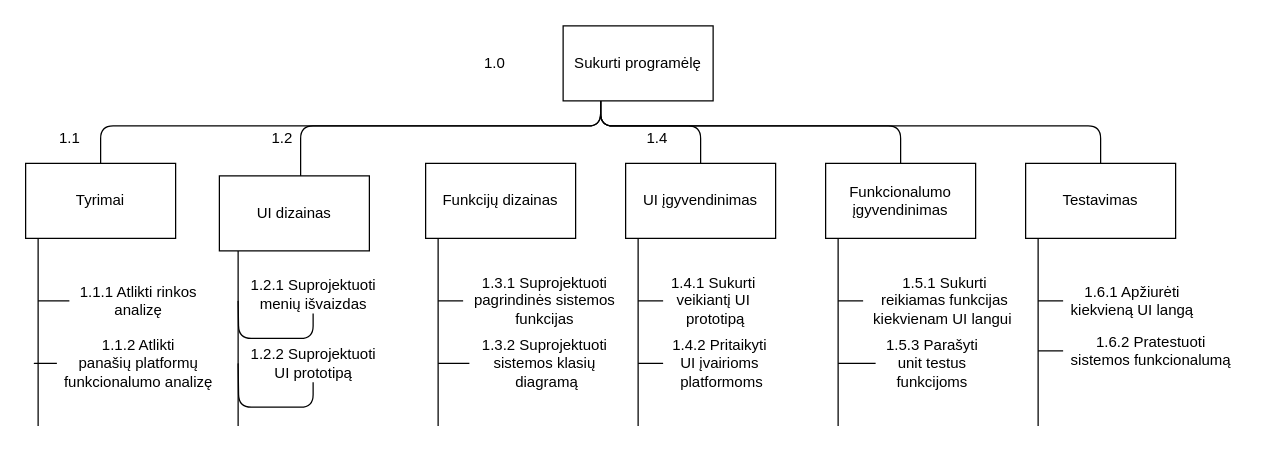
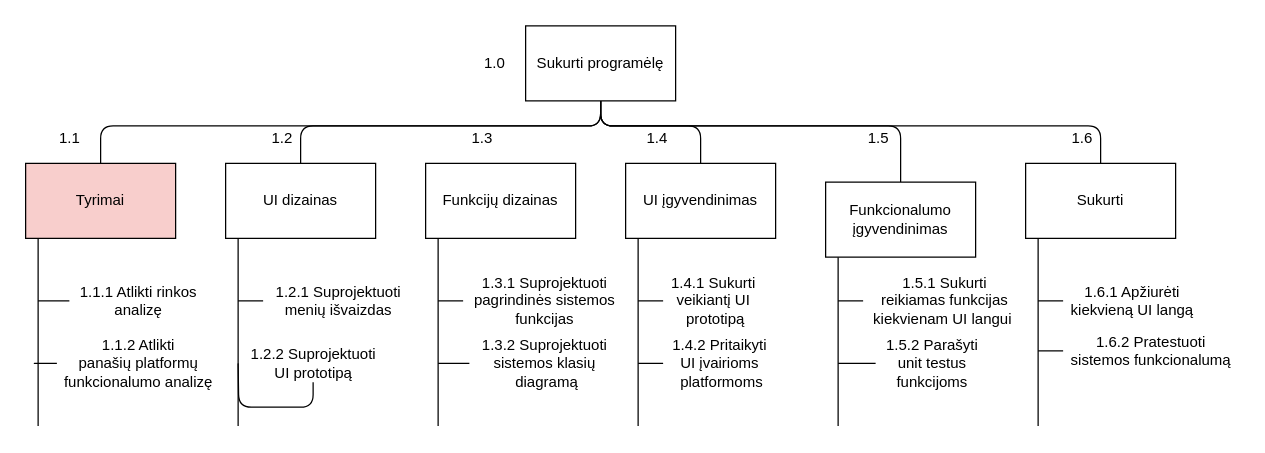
node "Sukurti programėlę": moved (638, 63) -> (601, 63)
node "1.3": added
node "1.5": added
node "1.6": added
node "Tyrimai": fillcolor #ffffff -> #f8cecc
node "Funkcionalumo įgyvendinimas": moved (901, 201) -> (901, 219)
node "Testavimas": label "Testavimas" -> "Sukurti"
node "UI dizainas": moved (294, 213) -> (301, 201)
node "1.2.1 Suprojektuoti menių išvaizdas": moved (313, 294) -> (338, 301)
node "1.5.3 Parašyti unit testus funkcijoms": label "1.5.3 Parašyti unit testus funkcijoms" -> "1.5.2 Parašyti unit testus funkcijoms"
